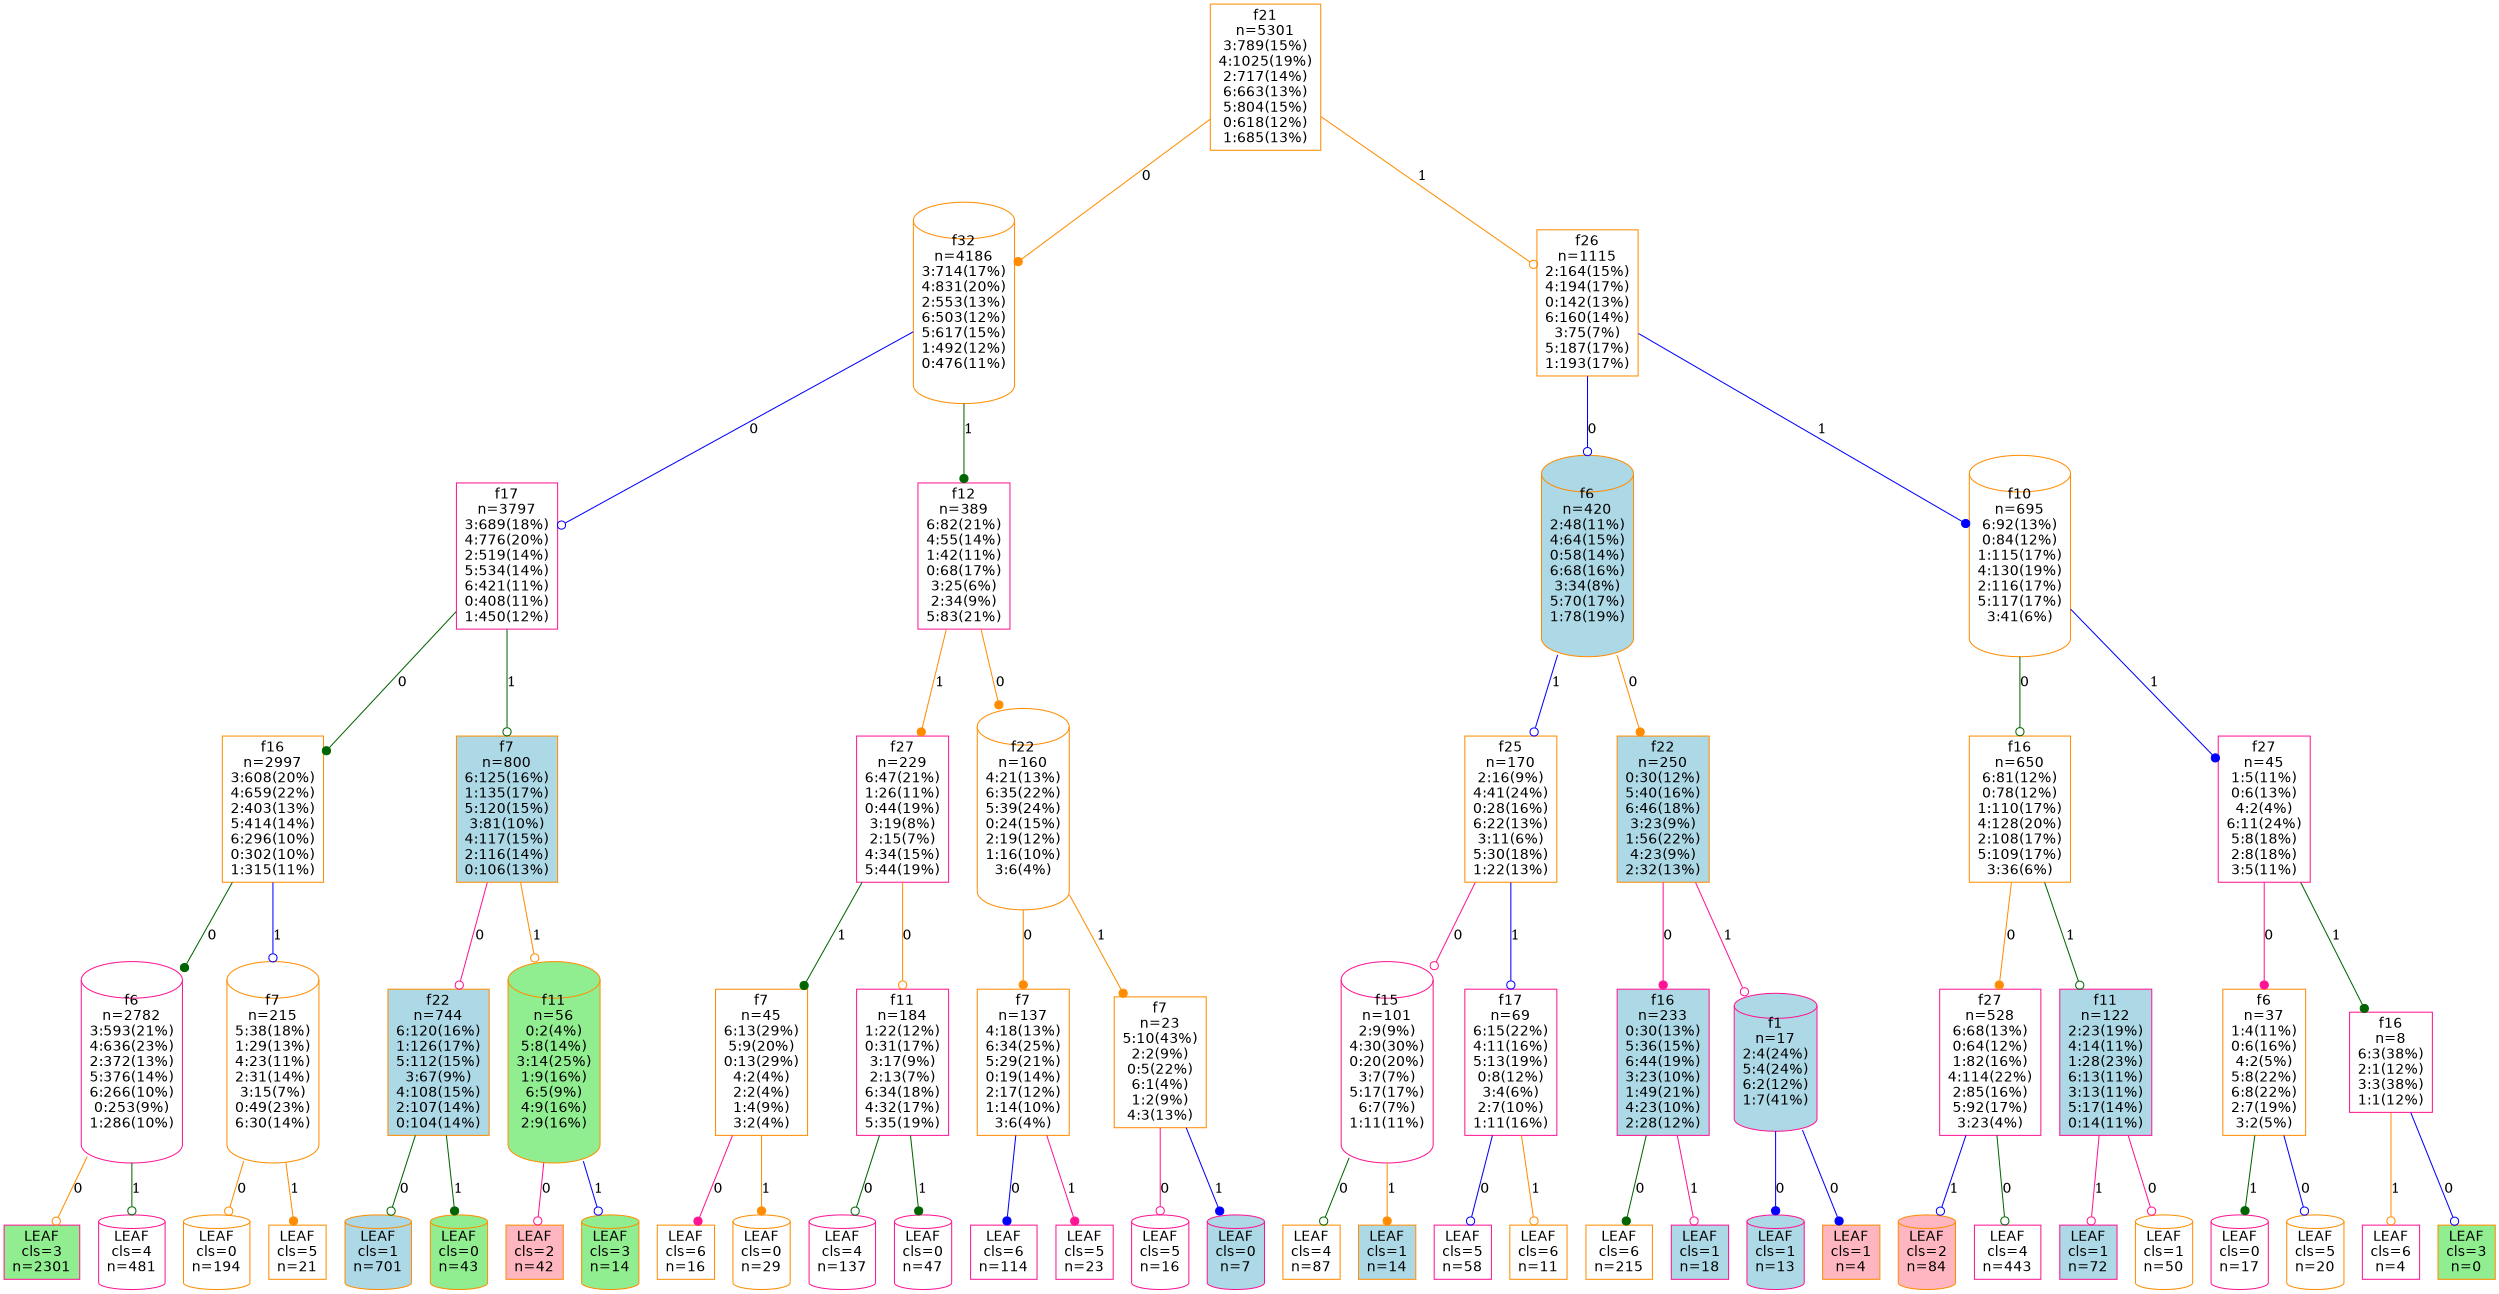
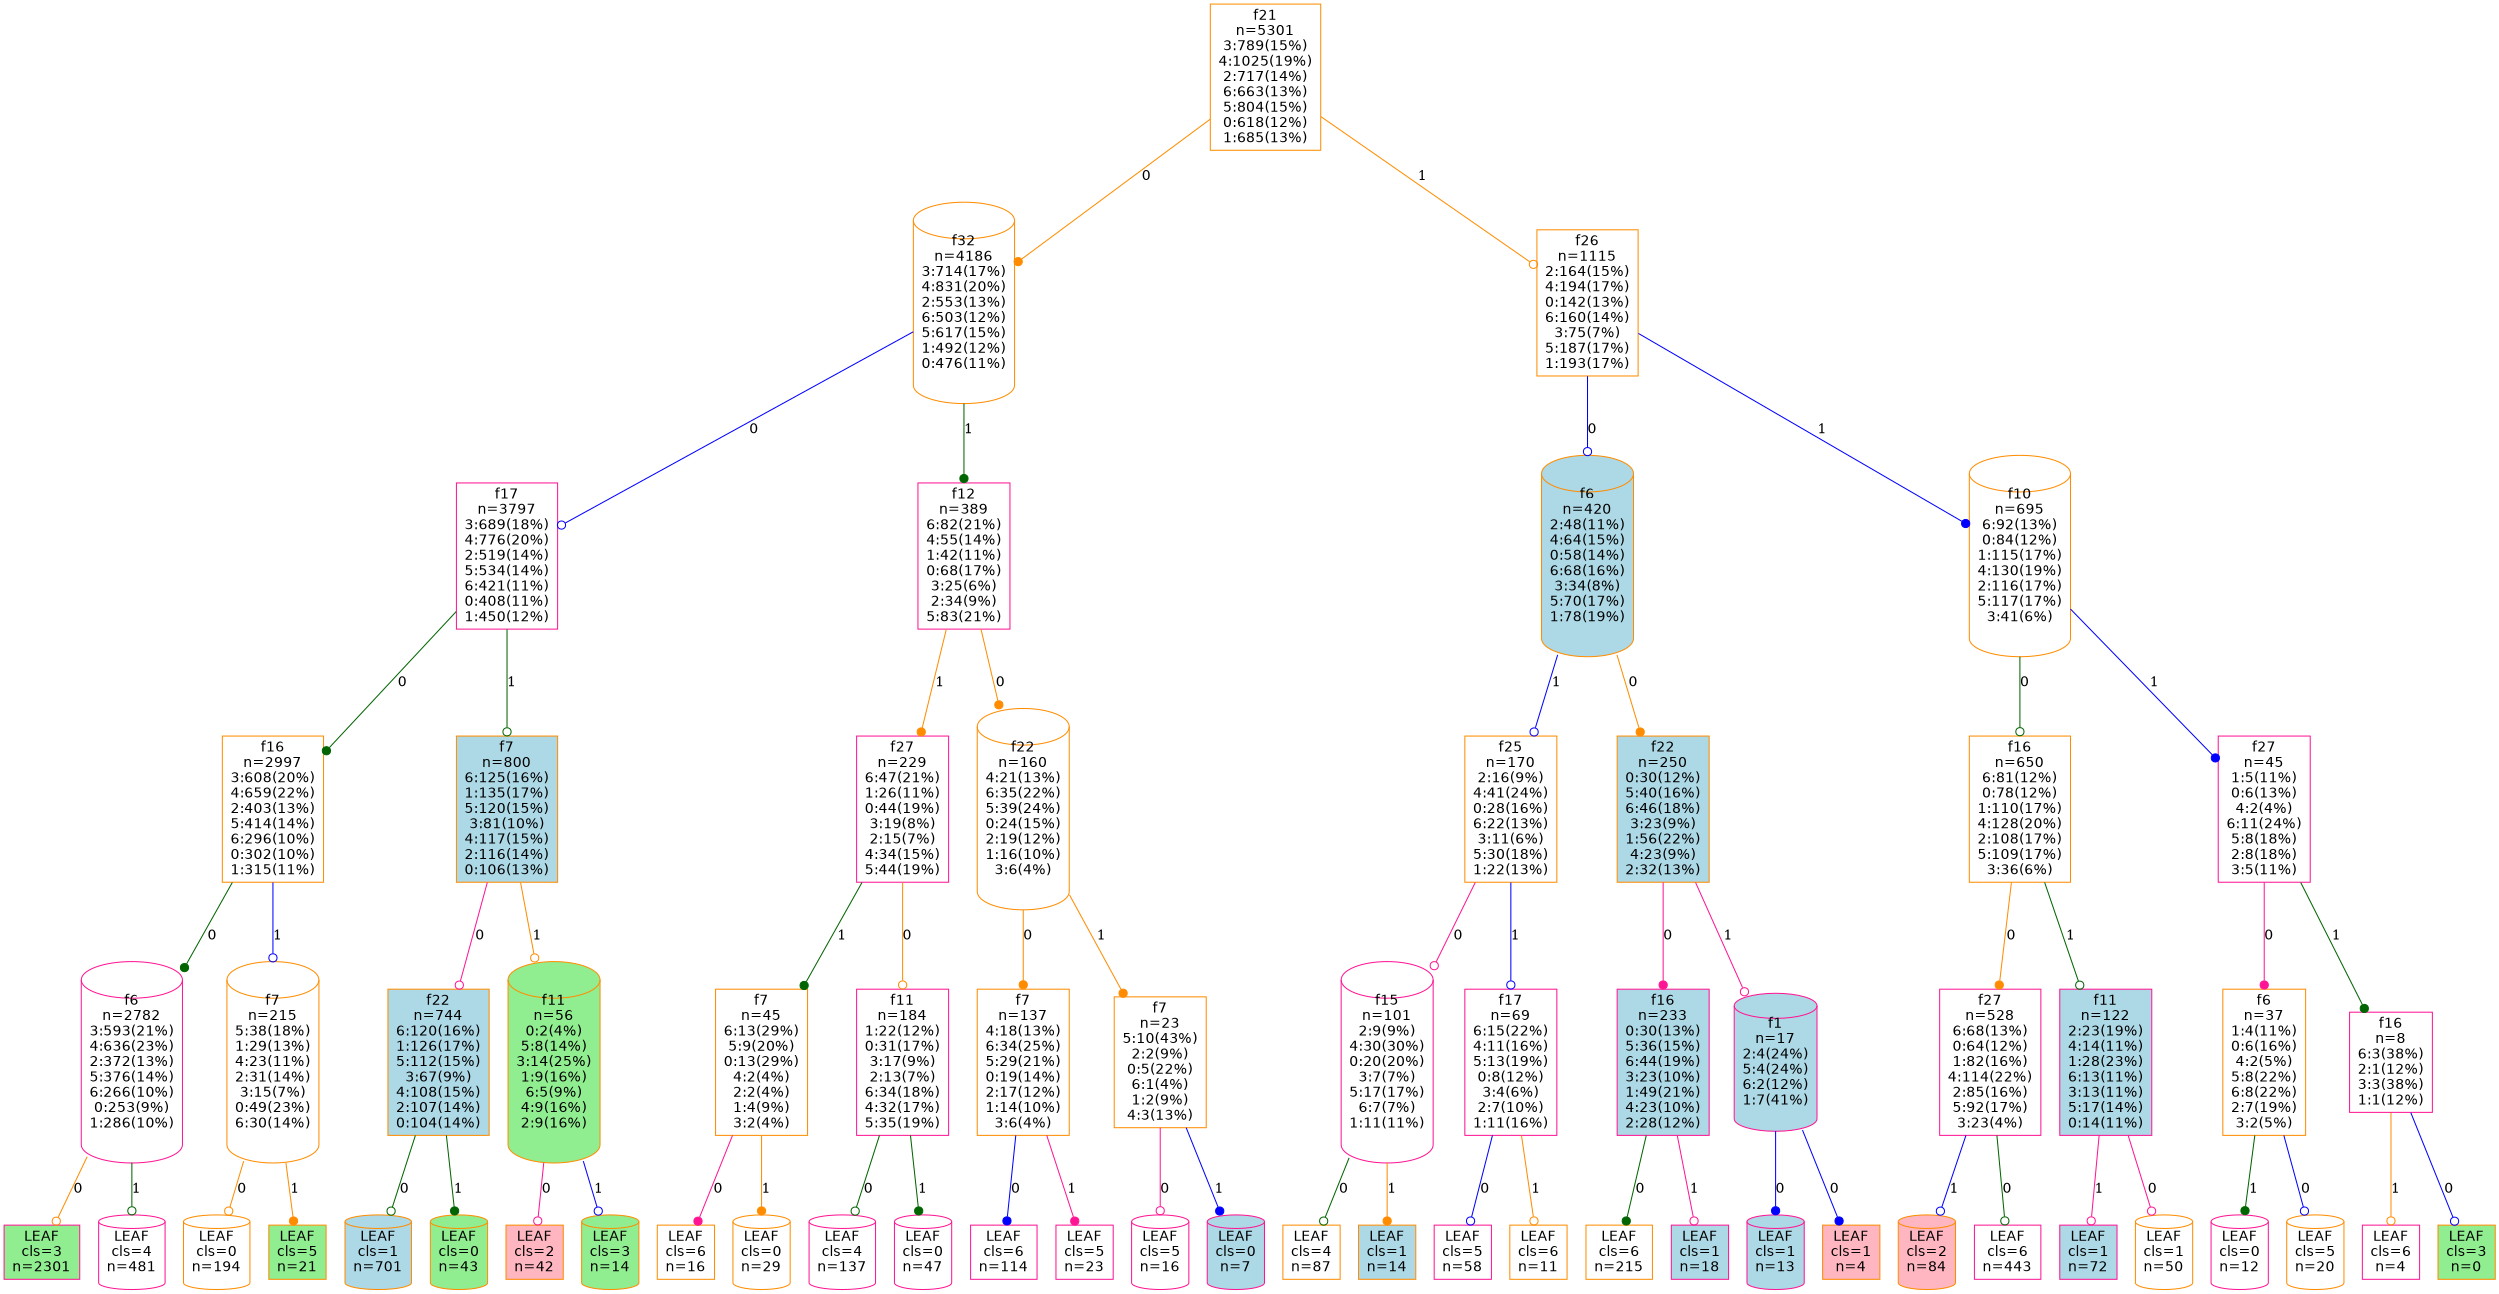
node "LEAF cls=5 n=21": fillcolor white -> lightgreen
node "LEAF cls=4 n=443": label "LEAF cls=4 n=443" -> "LEAF cls=6 n=443"
node "LEAF cls=0 n=17": label "LEAF cls=0 n=17" -> "LEAF cls=0 n=12"
